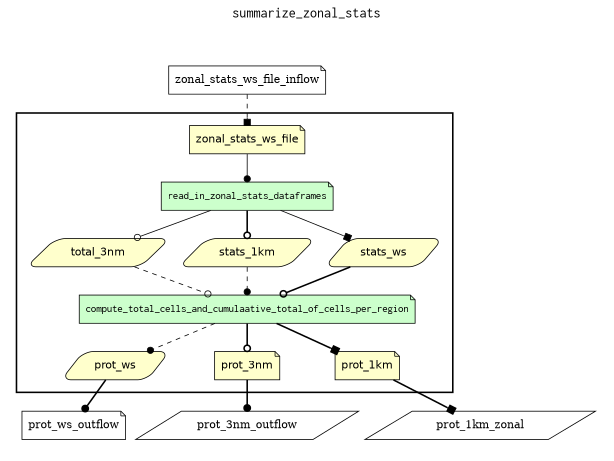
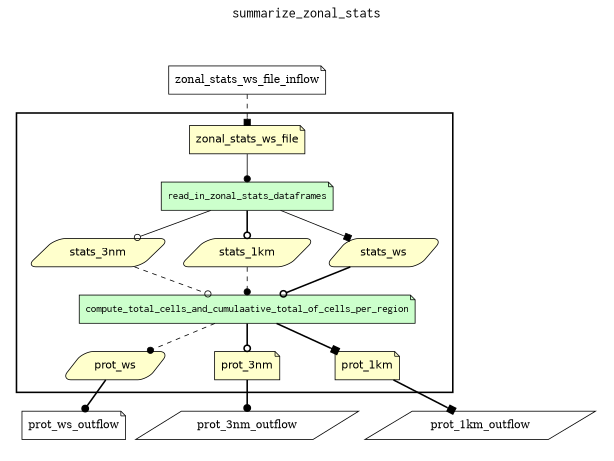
node "total_3nm": label "total_3nm" -> "stats_3nm"
node "prot_1km_zonal": label "prot_1km_zonal" -> "prot_1km_outflow"
